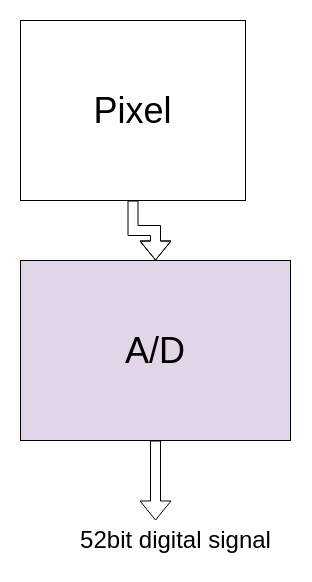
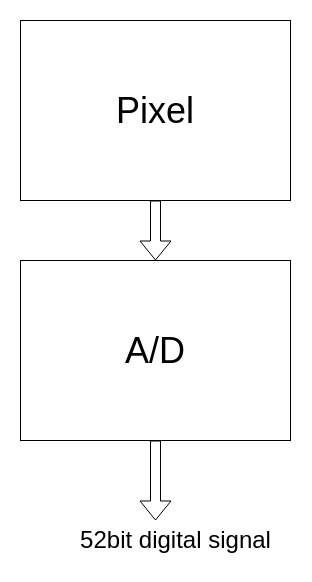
node "Pixel": size 225x180 -> 270x180
node "A/D": fillcolor #e1d5e7 -> #ffffff
